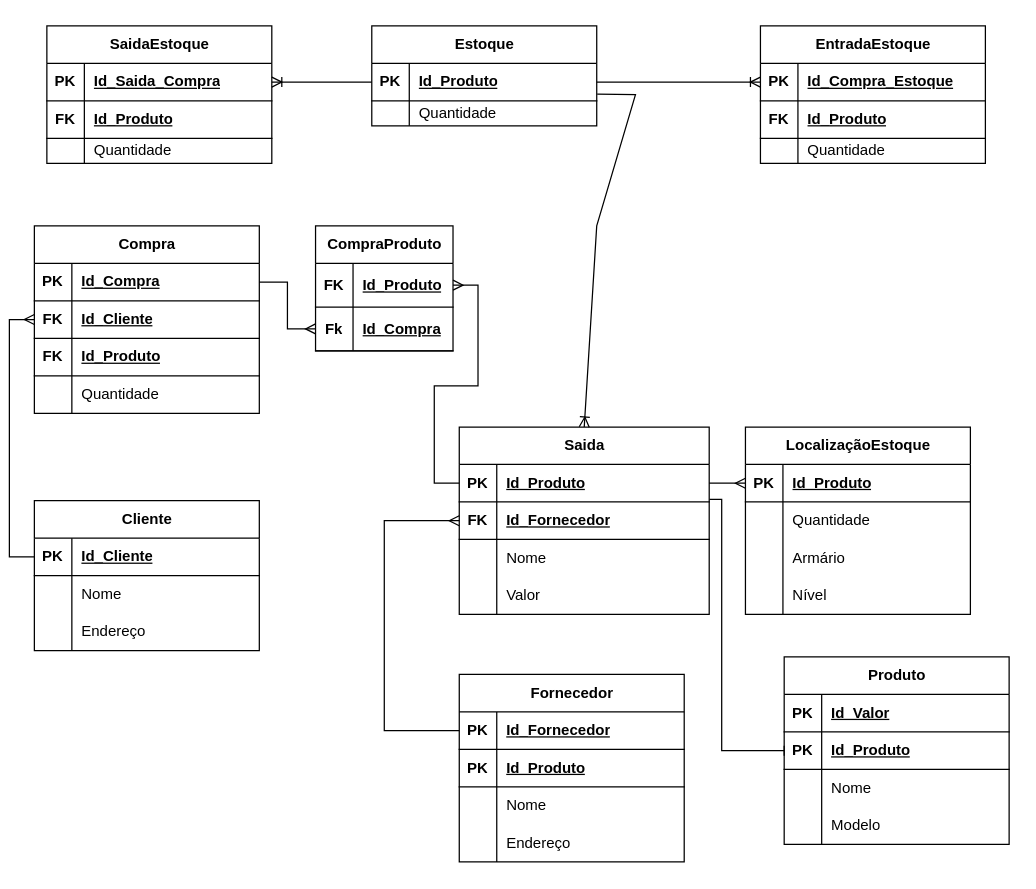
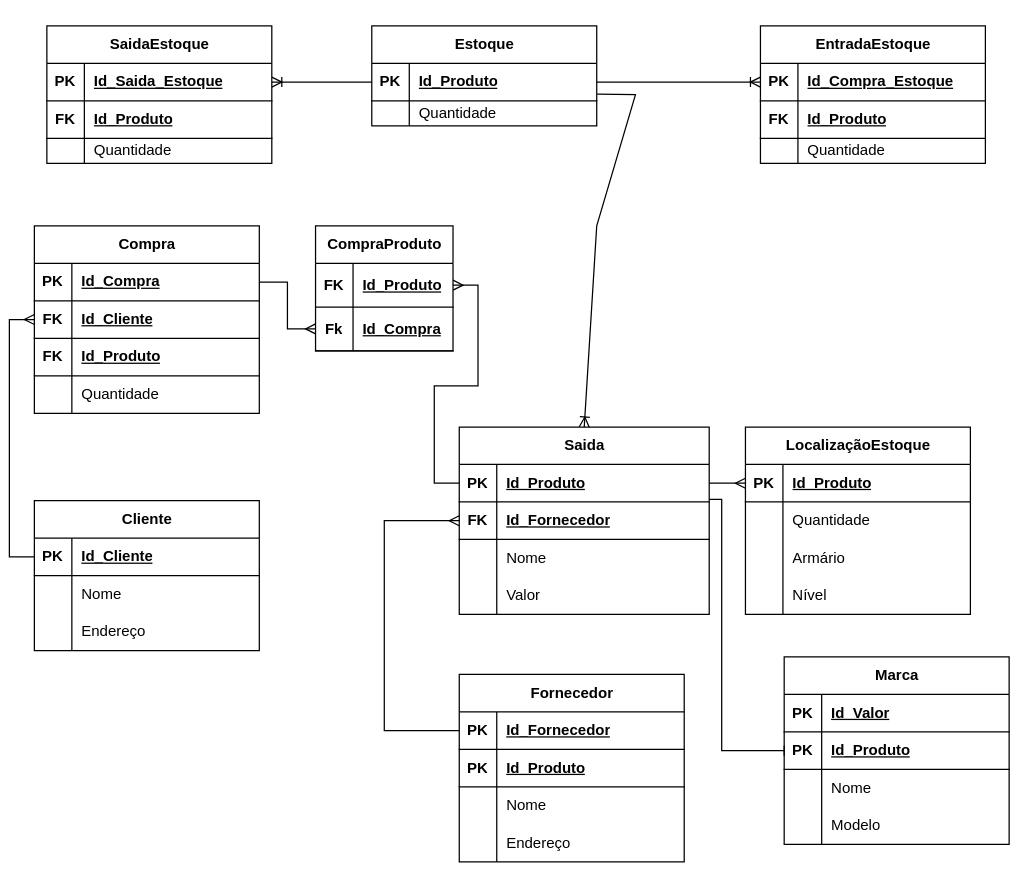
node "Id_Saida_Compra": label "Id_Saida_Compra" -> "Id_Saida_Estoque"
node "Produto": label "Produto" -> "Marca"
